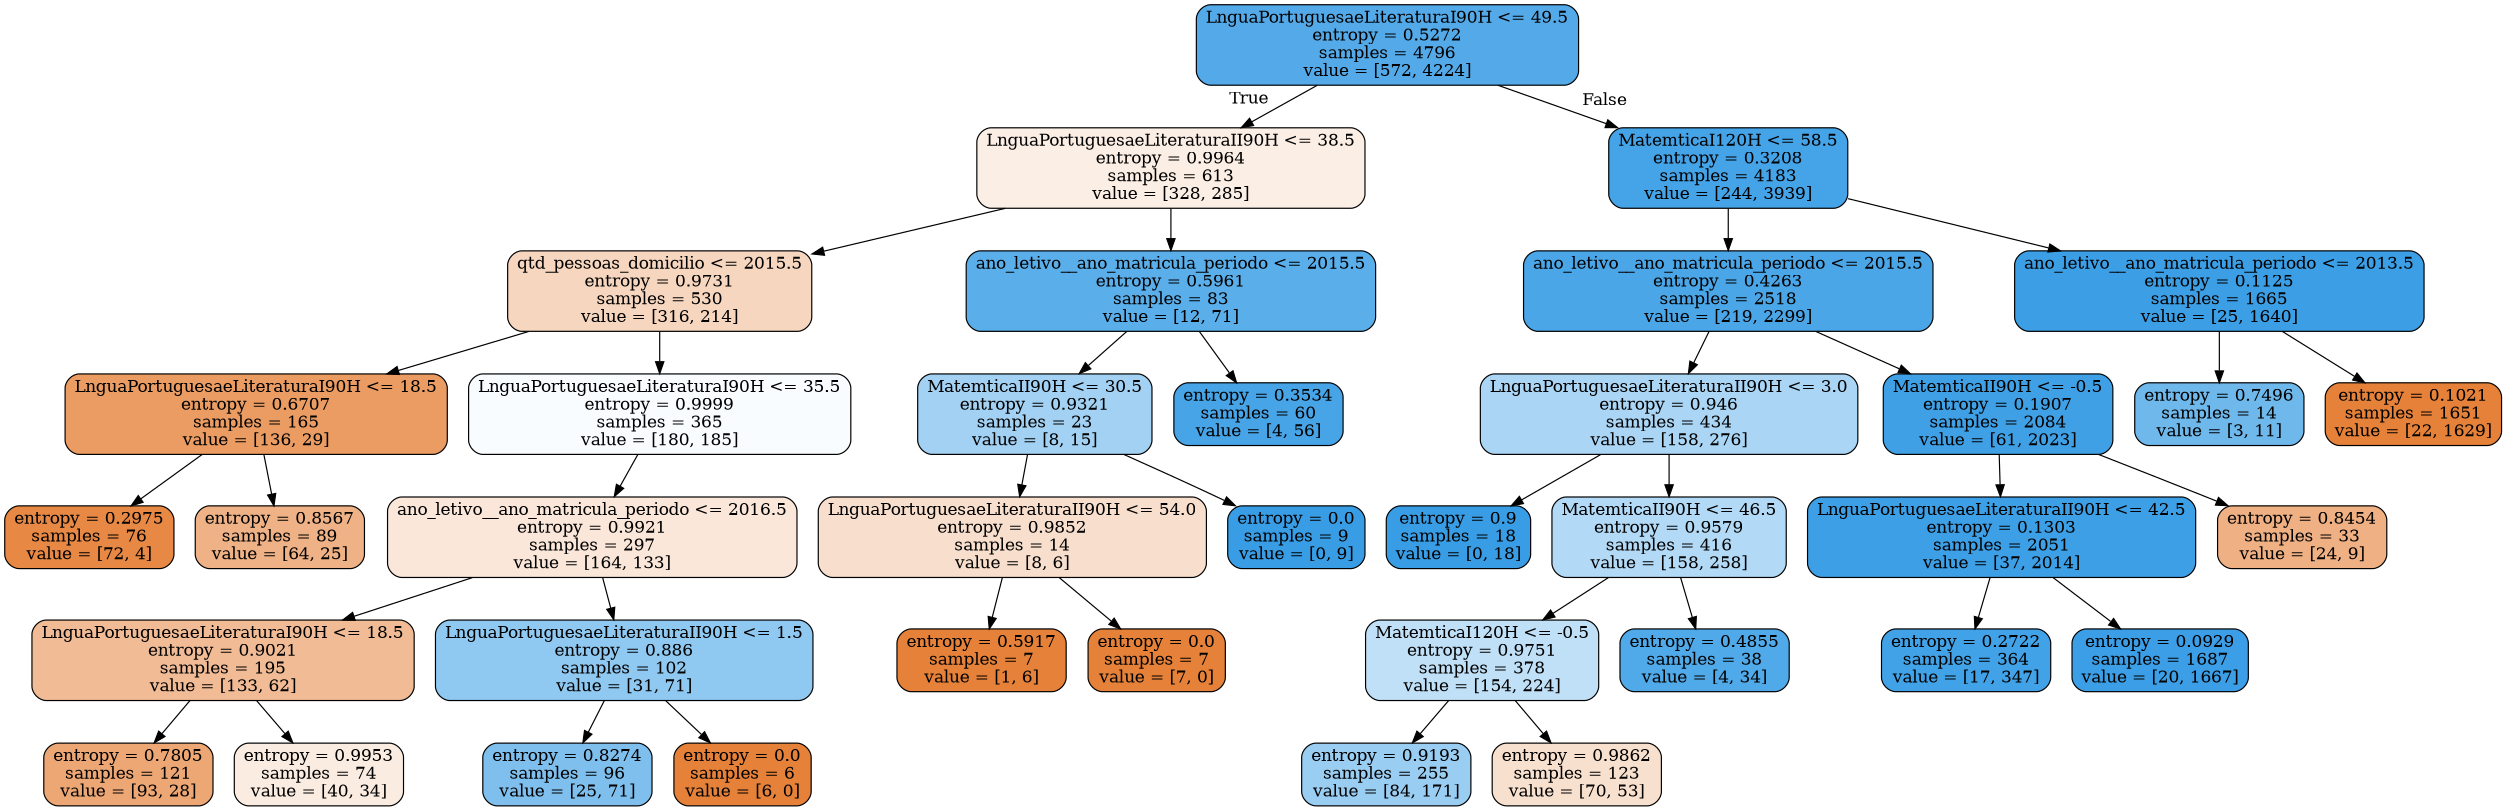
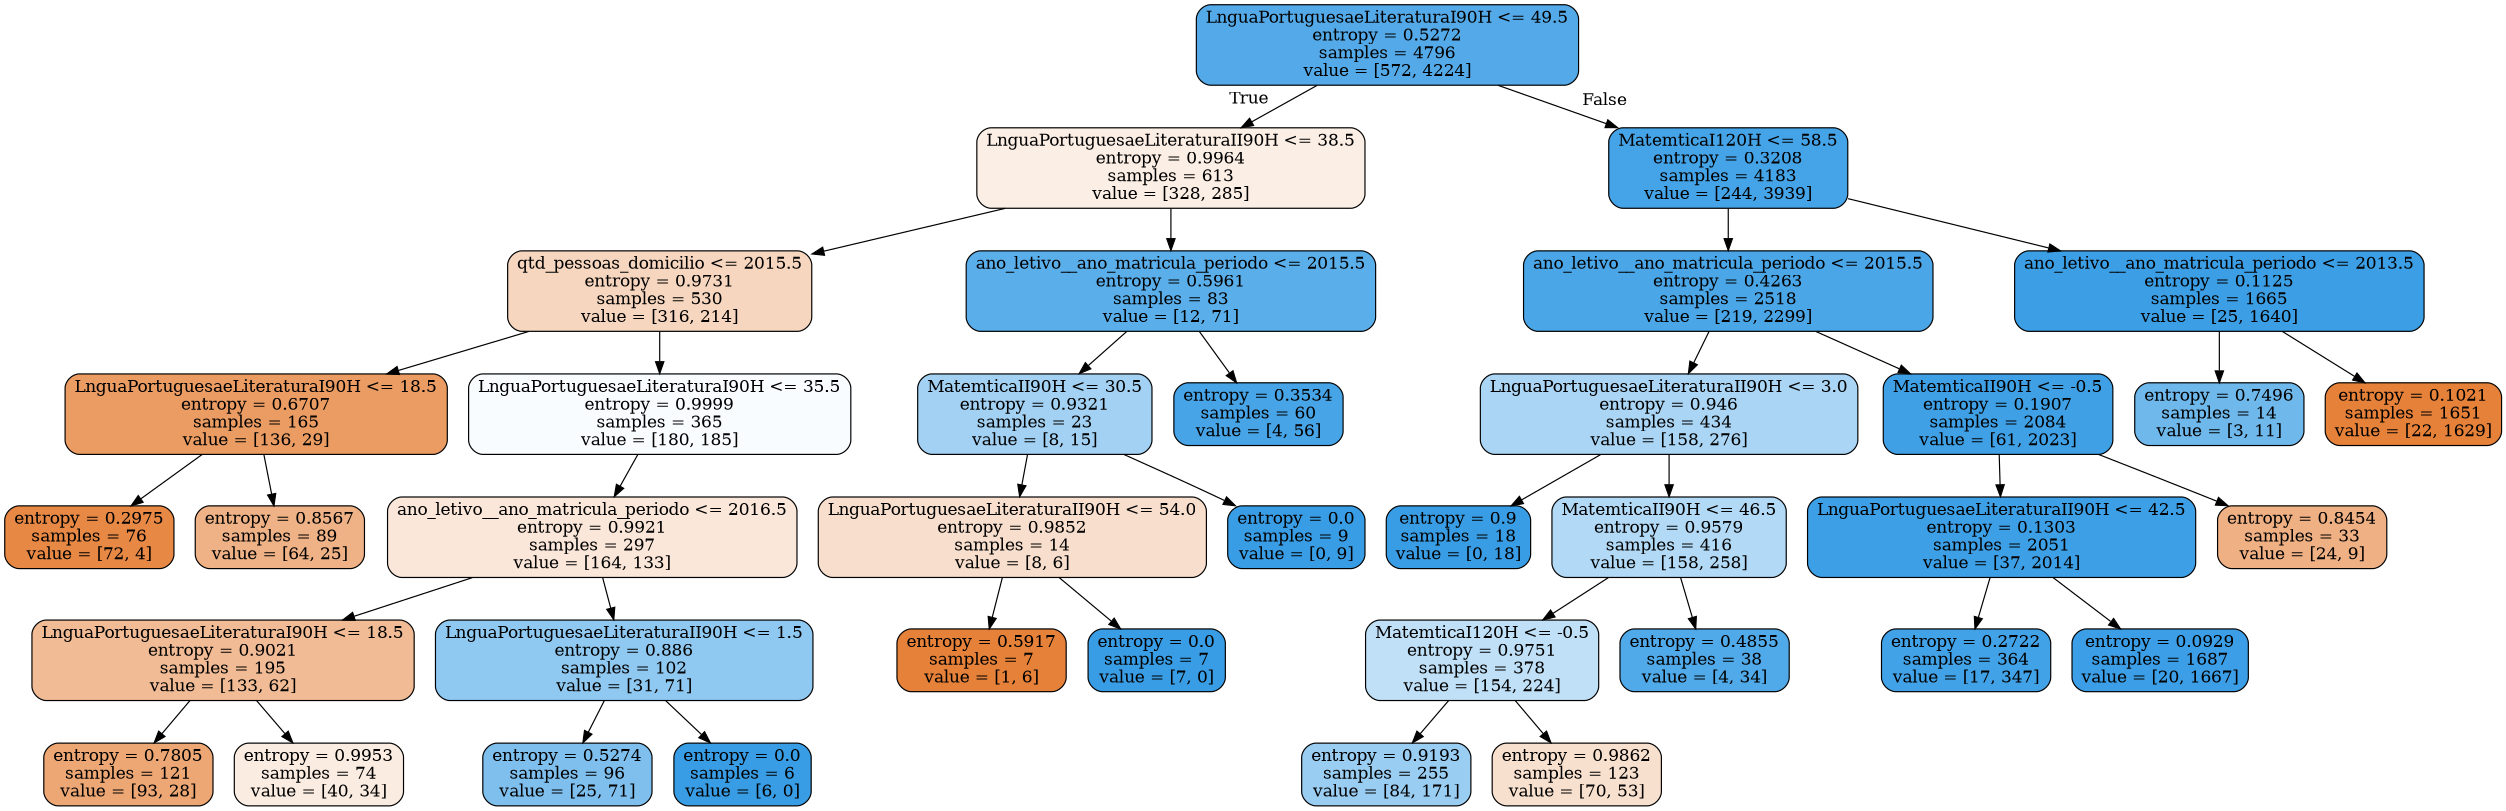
node "entropy = 0.0 samples = 7 value = [7, 0]": fillcolor #e58139ff -> #399de5ff
node "entropy = 0.8274 samples = 96 value = [25, 71]": label "entropy = 0.8274 samples = 96 value = [25, 71]" -> "entropy = 0.5274 samples = 96 value = [25, 71]"
node "entropy = 0.0 samples = 6 value = [6, 0]": fillcolor #e58139ff -> #399de5ff
